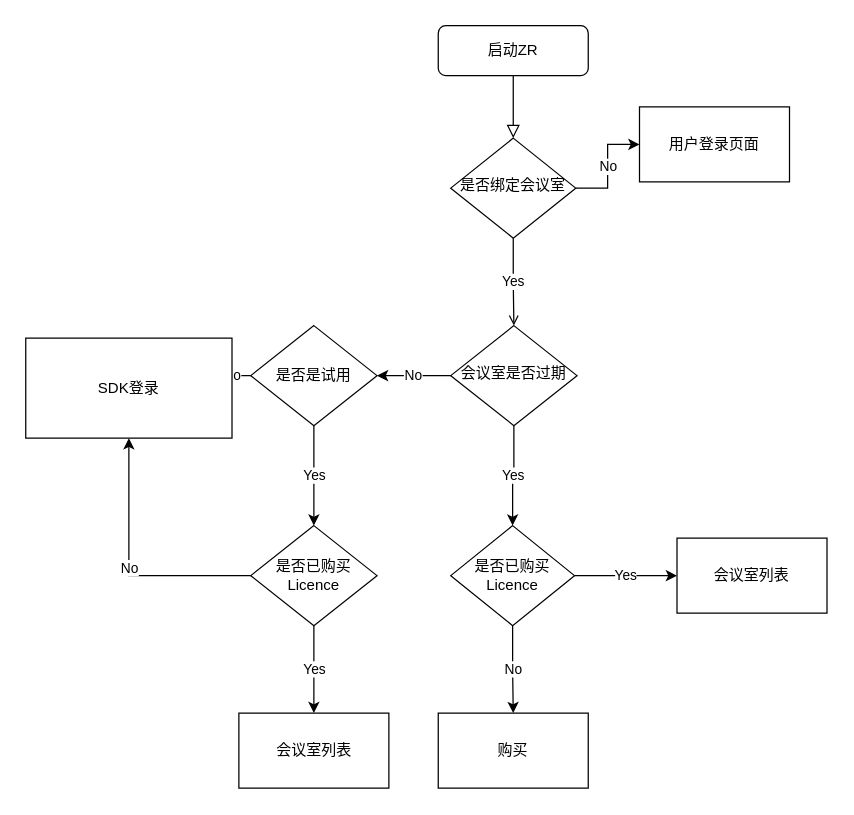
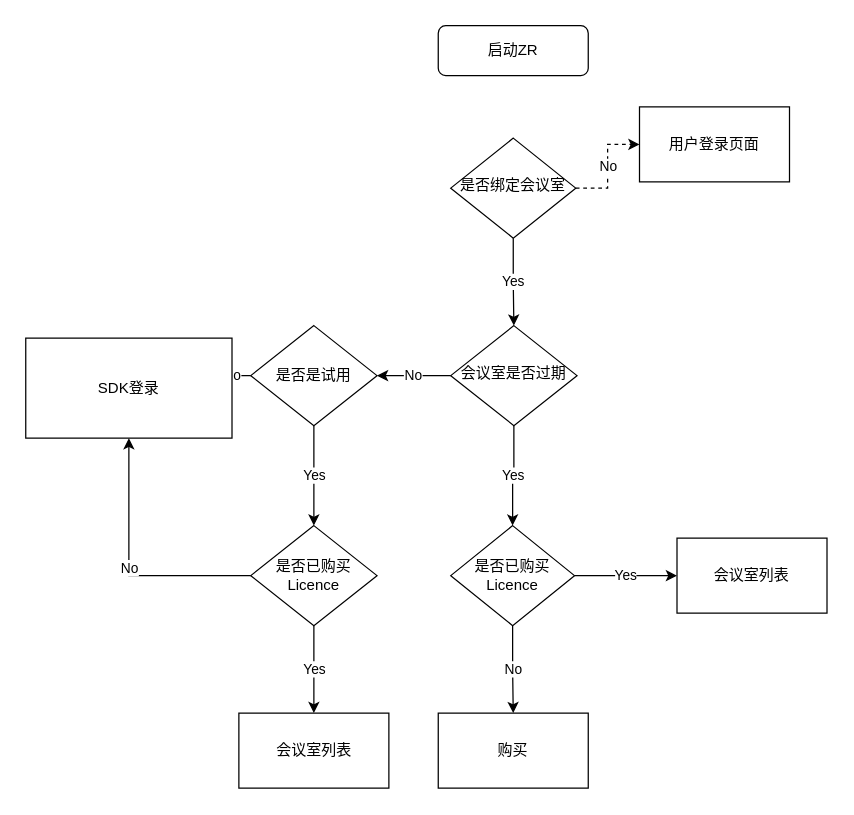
edge "启动ZR" -> "是否绑定会议室": removed
edge "是否绑定会议室" -> "用户登录页面": style solid -> dashed
edge "是否绑定会议室" -> "会议室是否过期": arrowhead open -> classic
